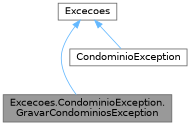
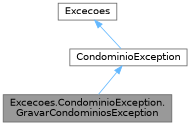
edge "Excecoes.CondominioException. GravarCondominiosException" -> "Excecoes": now "Excecoes.CondominioException. GravarCondominiosException" -> "CondominioException"
